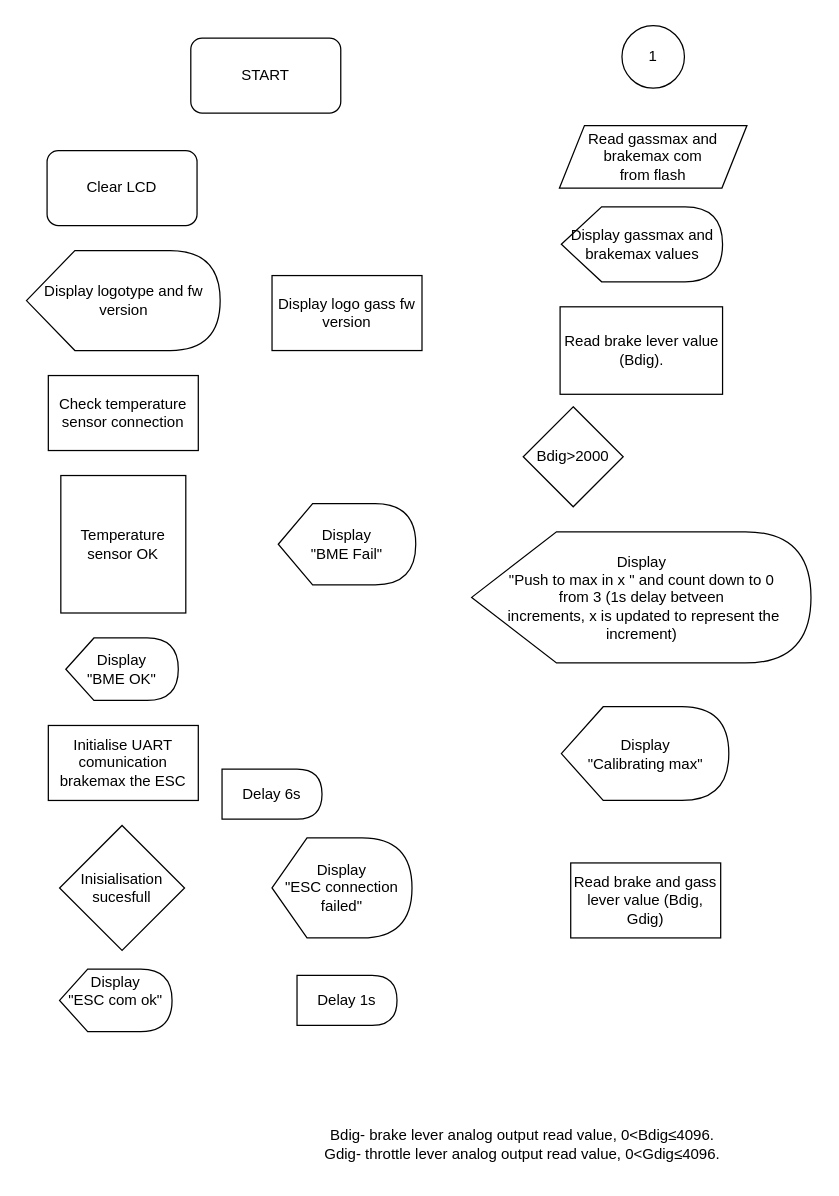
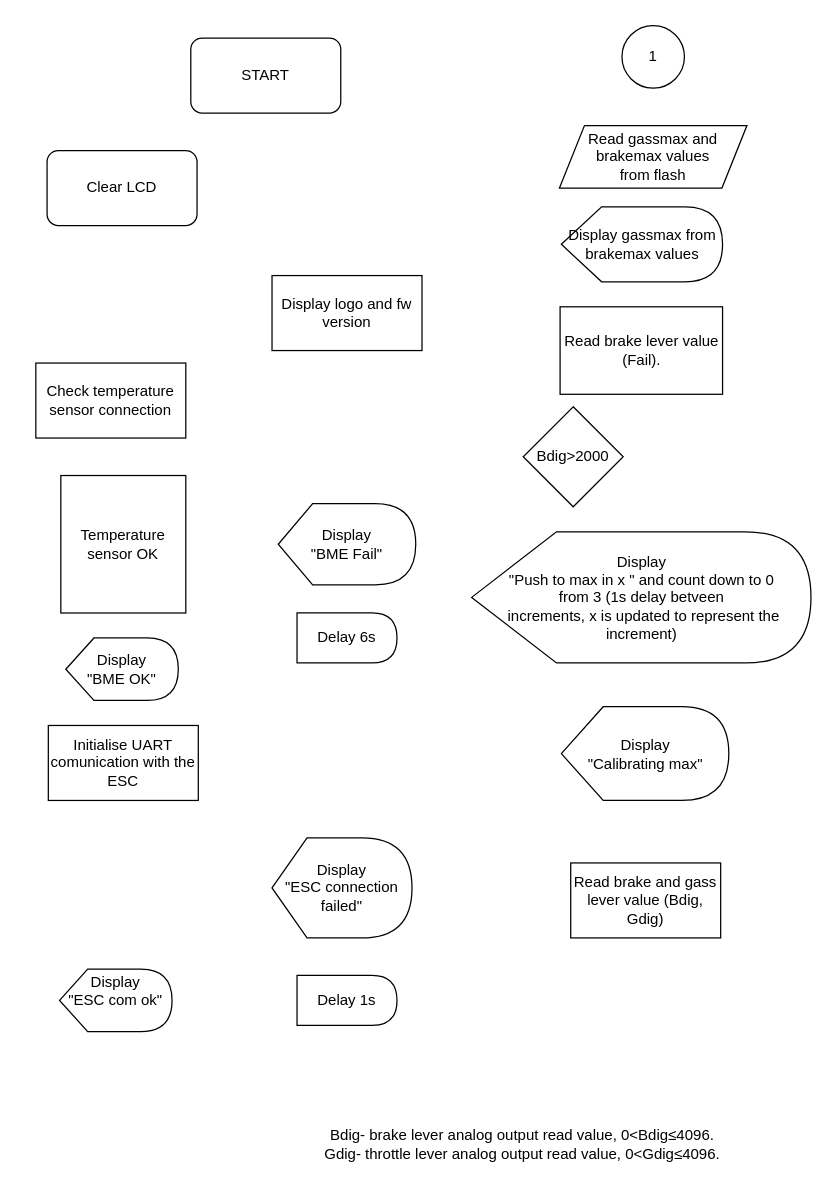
node "Read gassmax and brakemax com from flash": label "Read gassmax and brakemax com from flash" -> "Read gassmax and brakemax values from flash"
node "Display gassmax and brakemax values": label "Display gassmax and brakemax values" -> "Display gassmax from brakemax values"
node "Display logotype and fw version": removed
node "Display logo gass fw version": label "Display logo gass fw version" -> "Display logo and fw version"
node "Read brake lever value (Bdig).": label "Read brake lever value (Bdig)." -> "Read brake lever value (Fail)."
node "Check temperature sensor connection": moved (123, 413) -> (111, 401)
node "Initialise UART comunication brakemax the ESC": label "Initialise UART comunication brakemax the ESC" -> "Initialise UART comunication with the ESC"
node "Delay 6s": moved (272, 794) -> (347, 638)
node "Inisialisation sucesfull": removed
